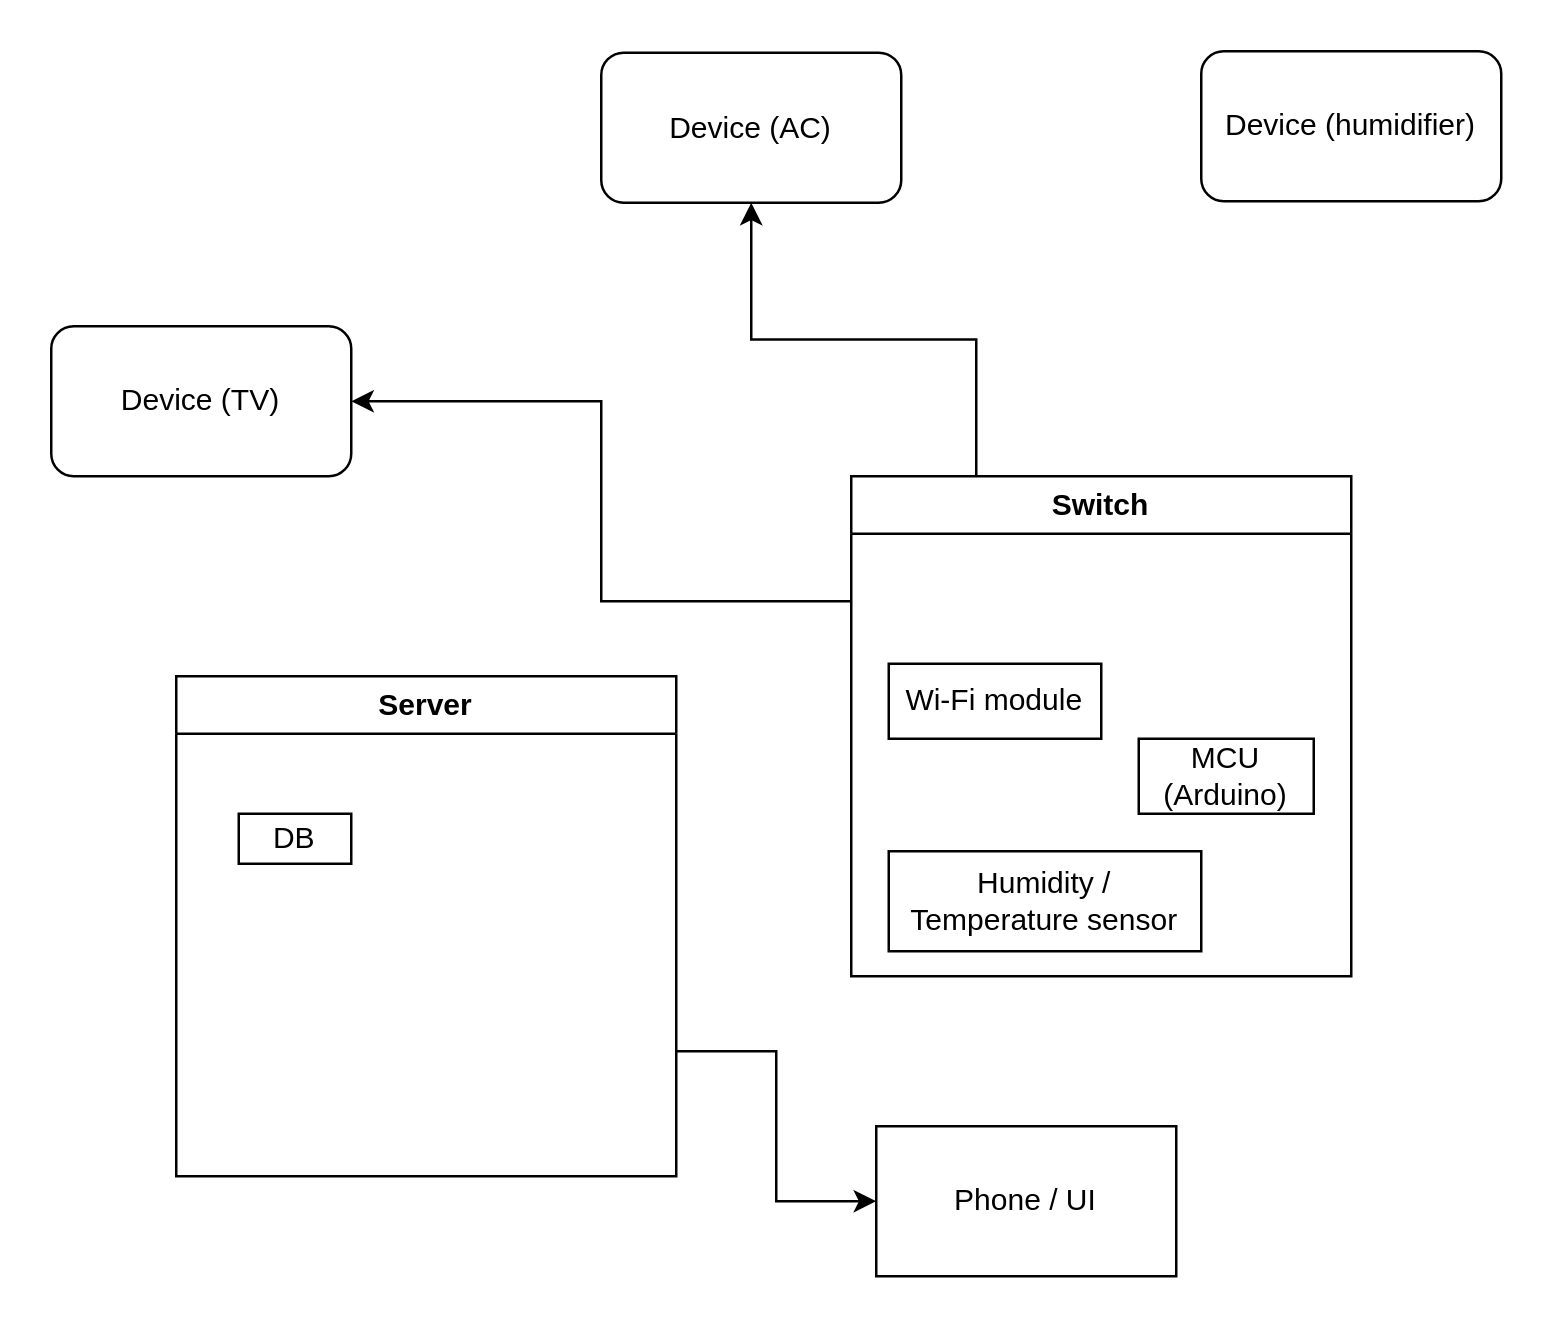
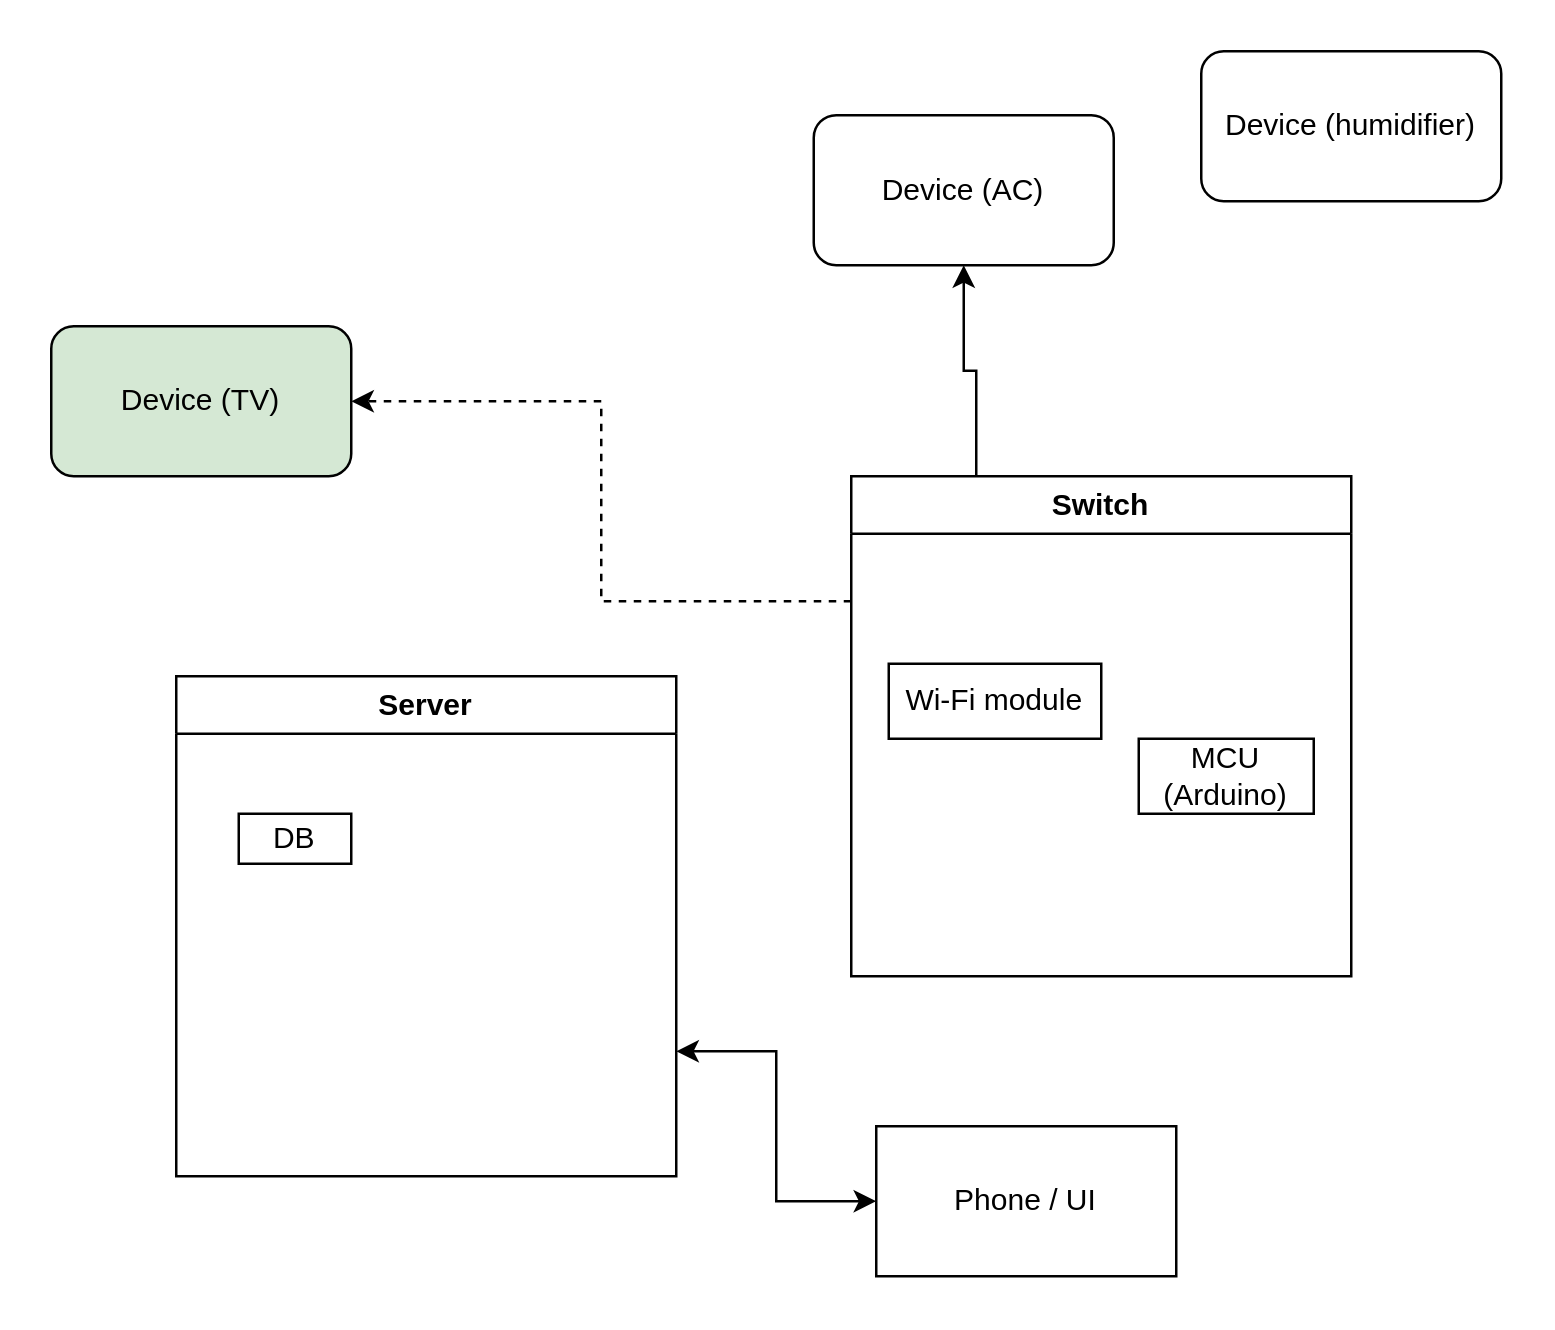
node "Device (AC)": moved (751, 128) -> (964, 190)
node "Device (TV)": fillcolor #ffffff -> #d5e8d4
edge "Switch" -> "Device (TV)": style solid -> dashed
node "Humidity / Temperature sensor": removed
edge "Server" -> "Phone / UI": arrowhead none -> classic
